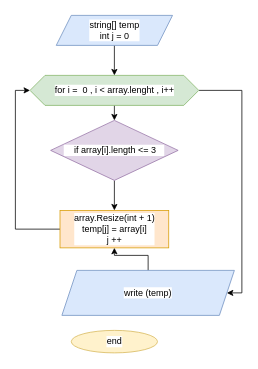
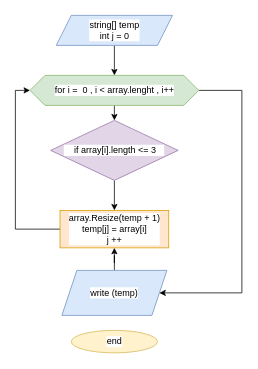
node "array.Resize(int + 1) temp[j] = array[i] j ++": label "array.Resize(int + 1) temp[j] = array[i] j ++" -> "array.Resize(temp + 1) temp[j] = array[i] j ++"
node "write (temp)": size 173x45 -> 105x45
